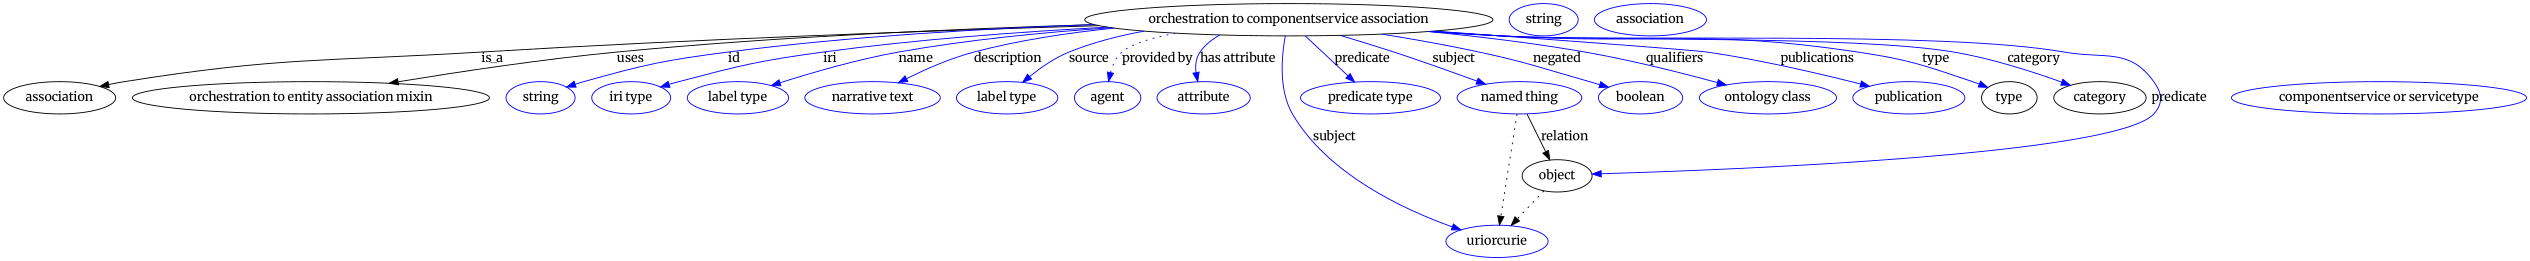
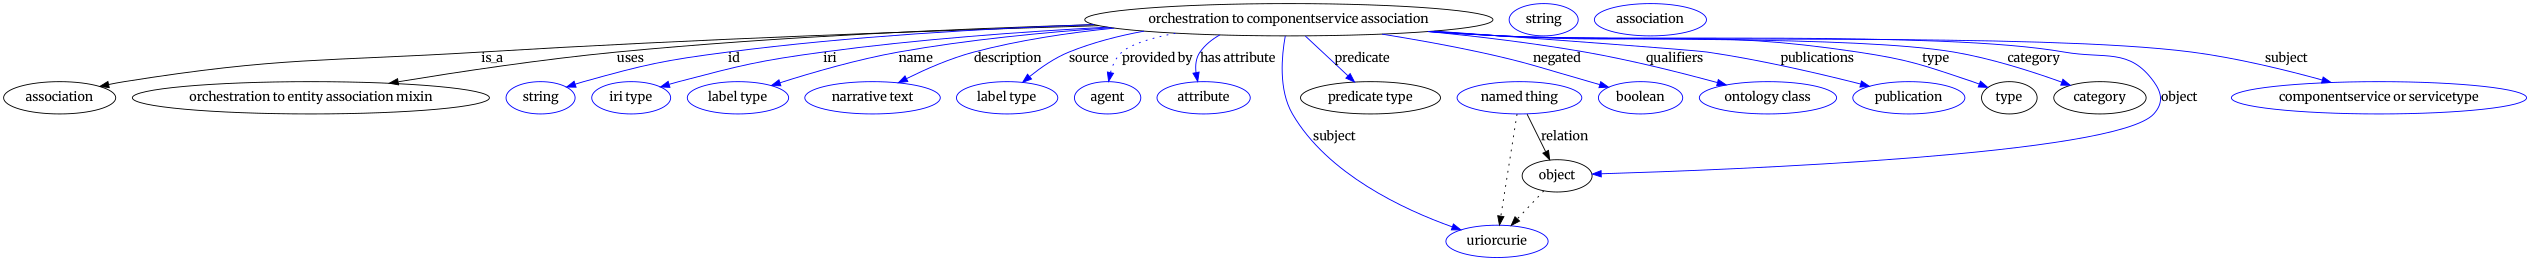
edge "orchestration to componentservice association" -> "named thing": now "orchestration to componentservice association" -> "componentservice or servicetype"
node "predicate type": color blue -> black
edge "orchestration to componentservice association" -> "object": label "predicate" -> "object"
